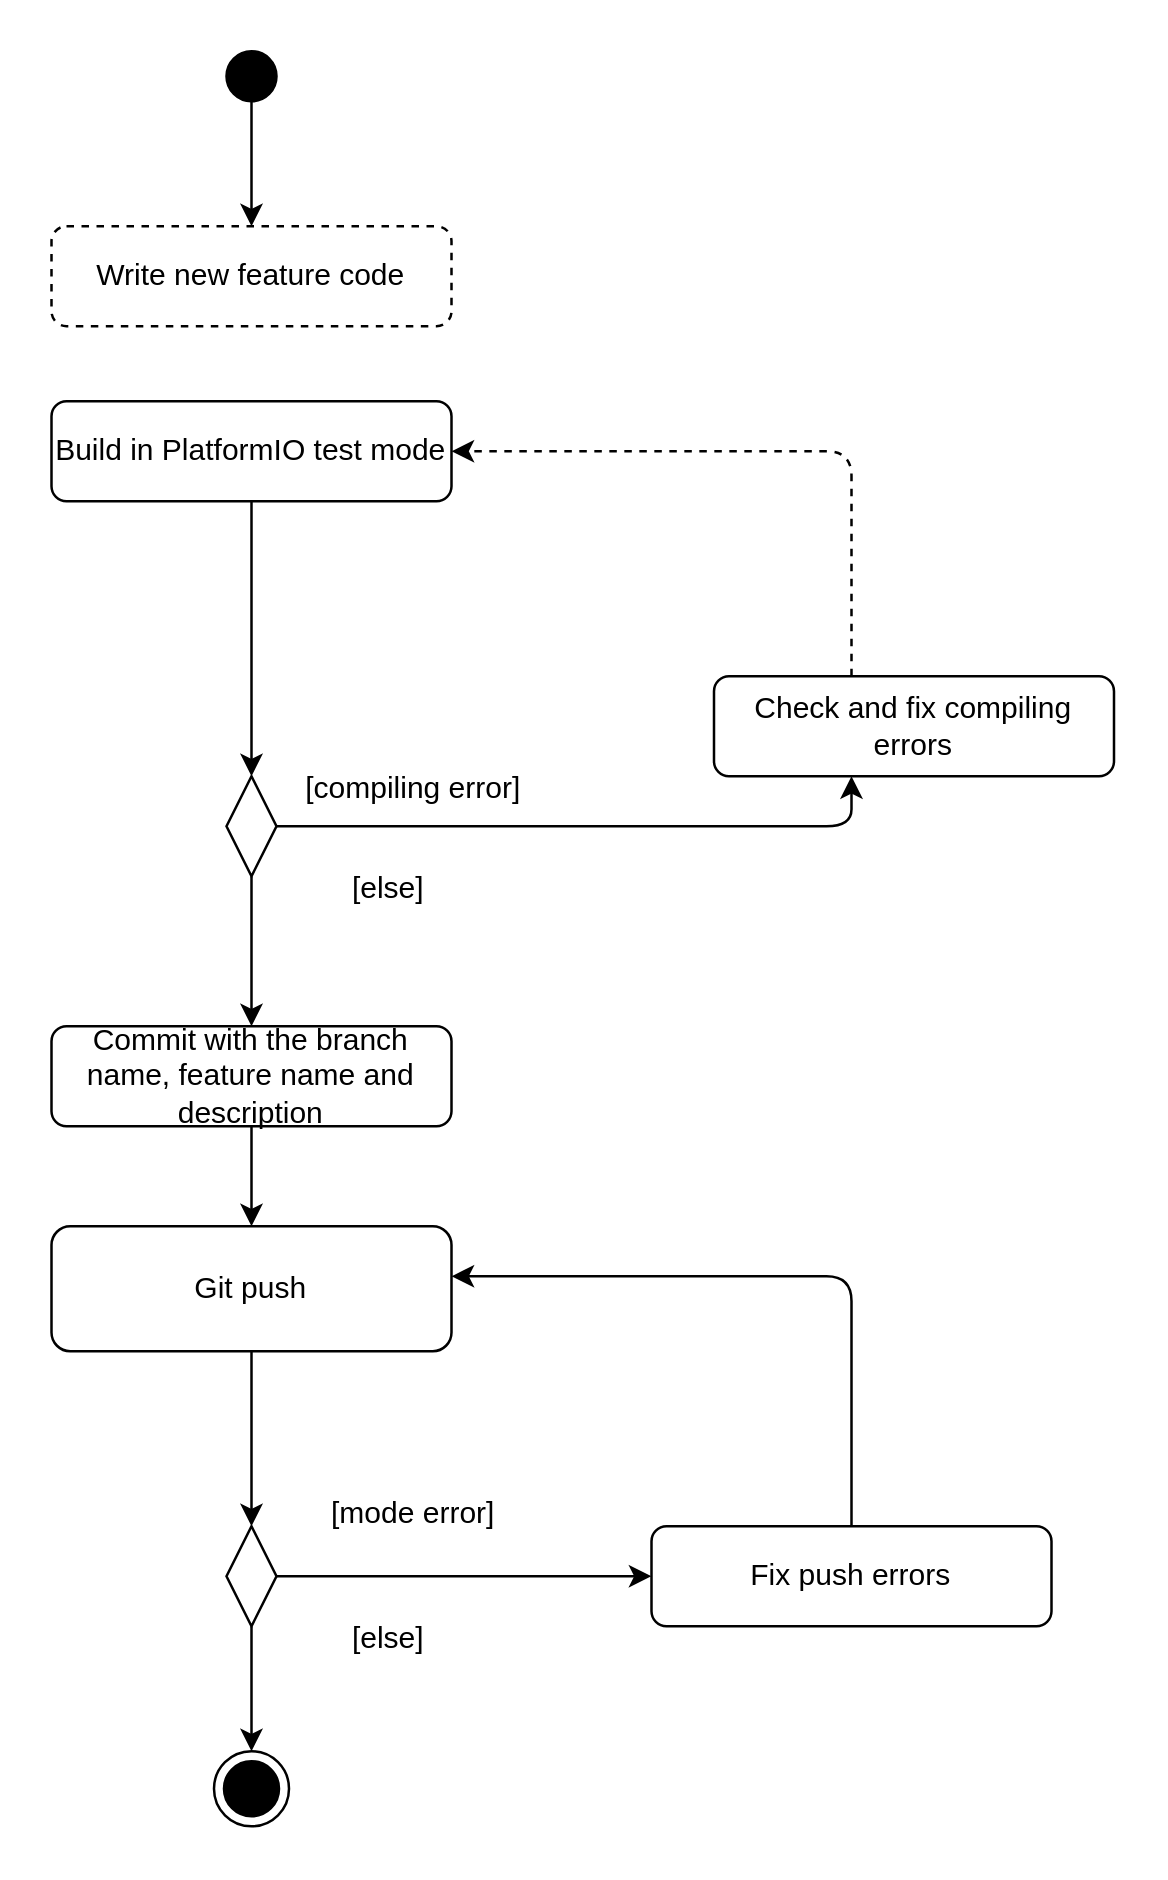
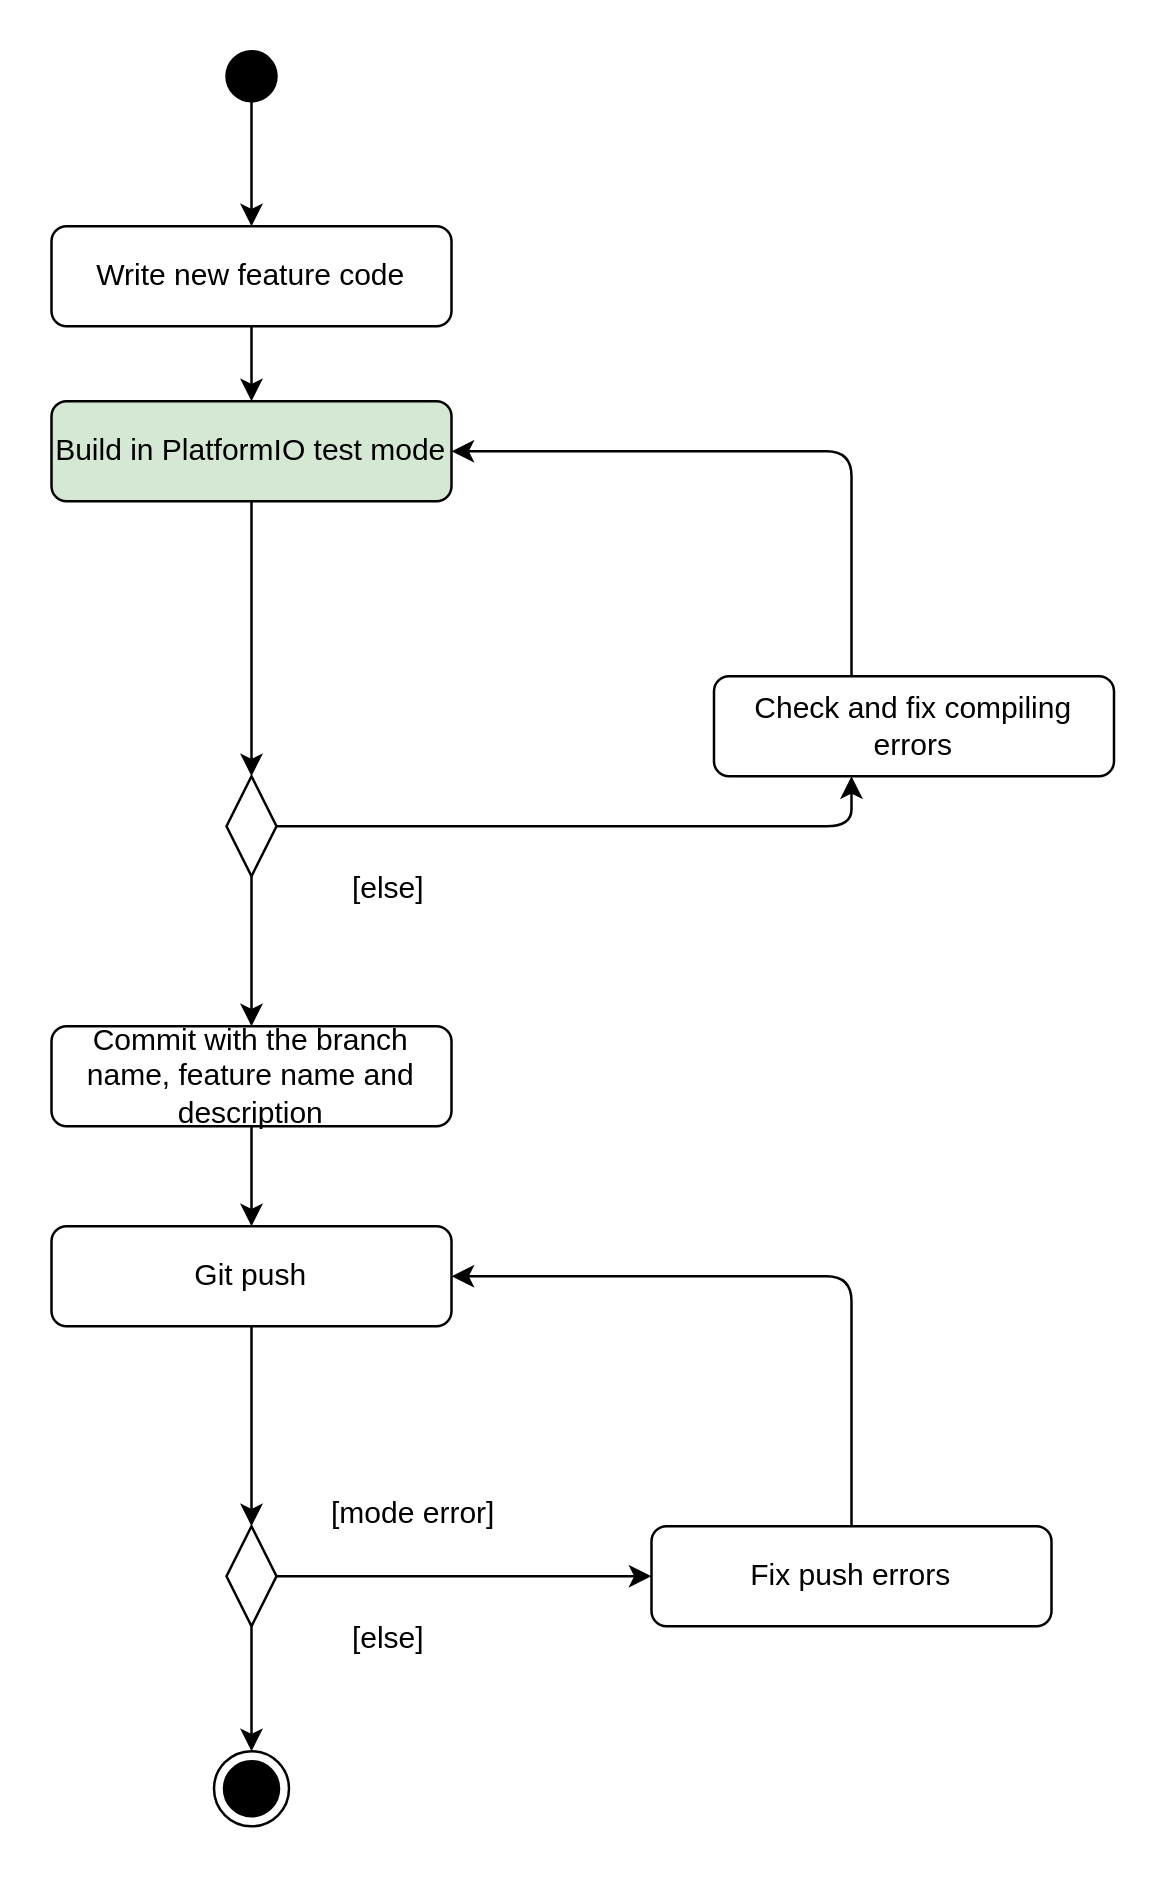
node "Write new feature code": style dashed -> solid
edge "Write new feature code" -> "Build in PlatformIO test mode": added
node "Build in PlatformIO test mode": fillcolor #ffffff -> #d5e8d4
edge "Check and fix compiling errors" -> "Build in PlatformIO test mode": style dashed -> solid
node "[compiling error]": removed
node "Git push": size 400x125 -> 400x100
